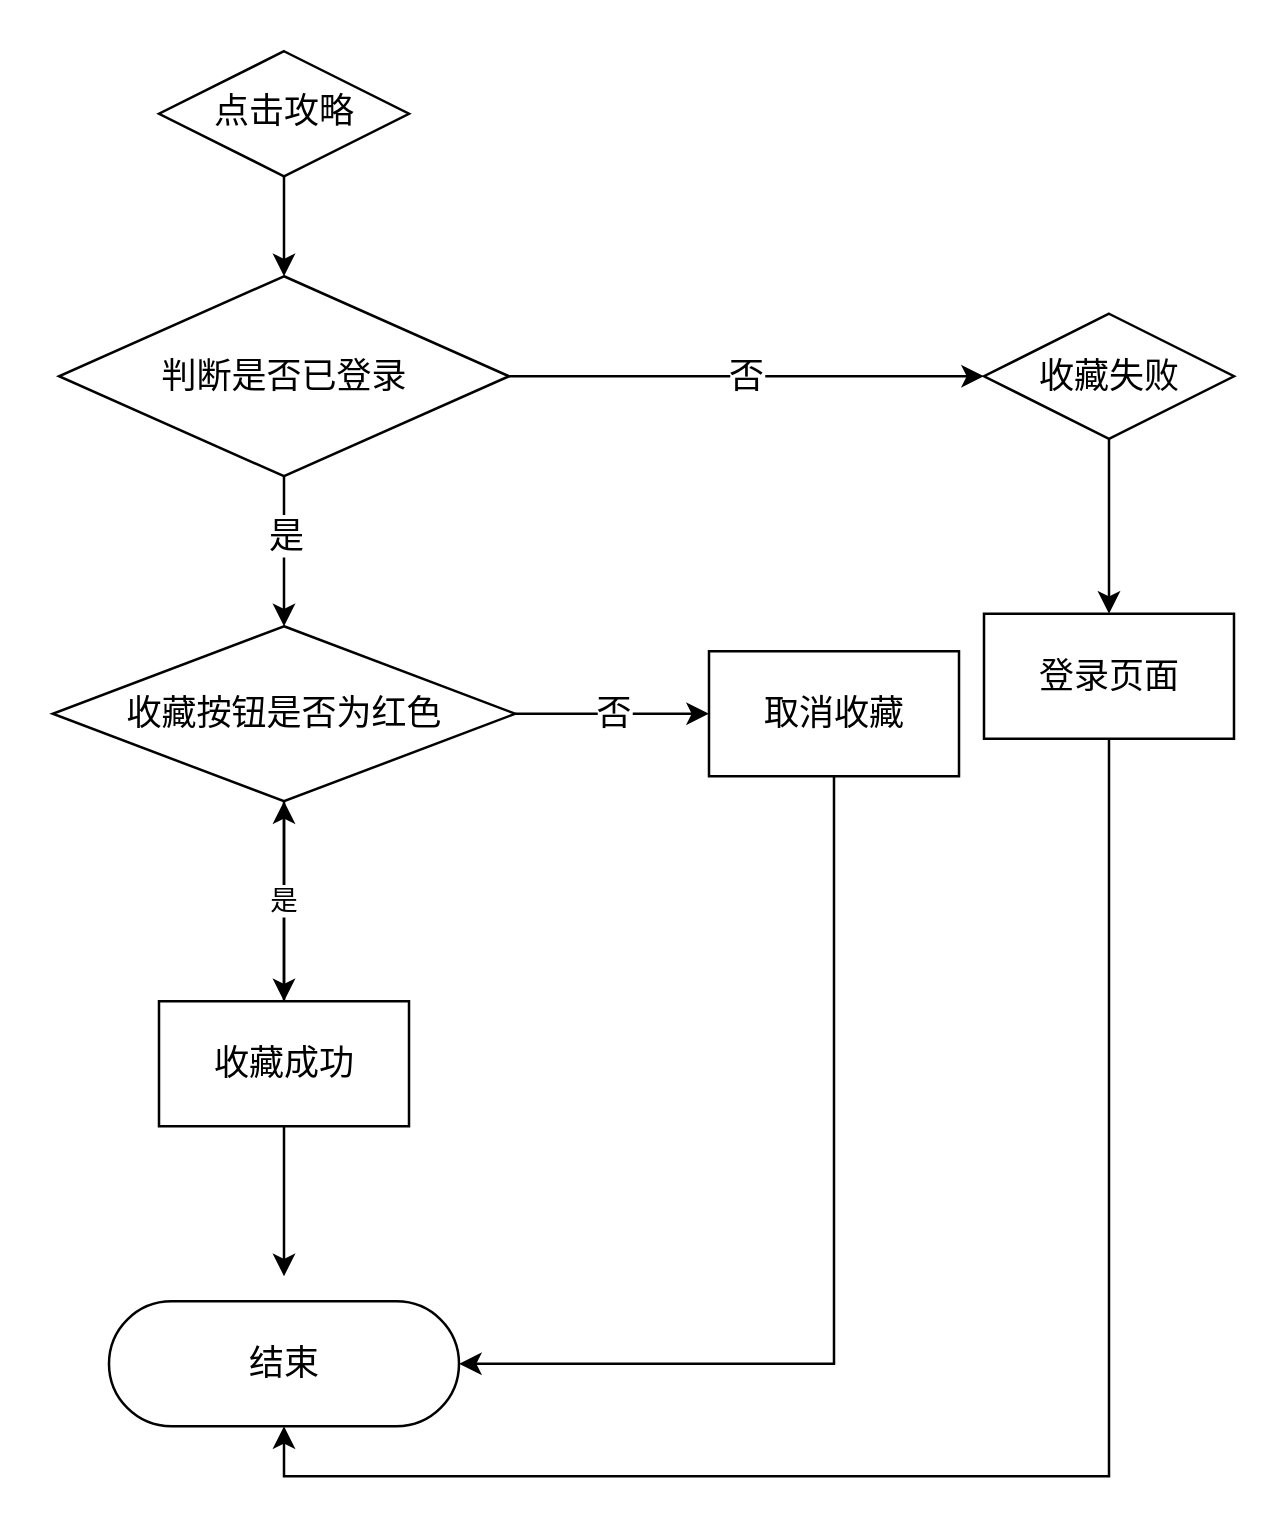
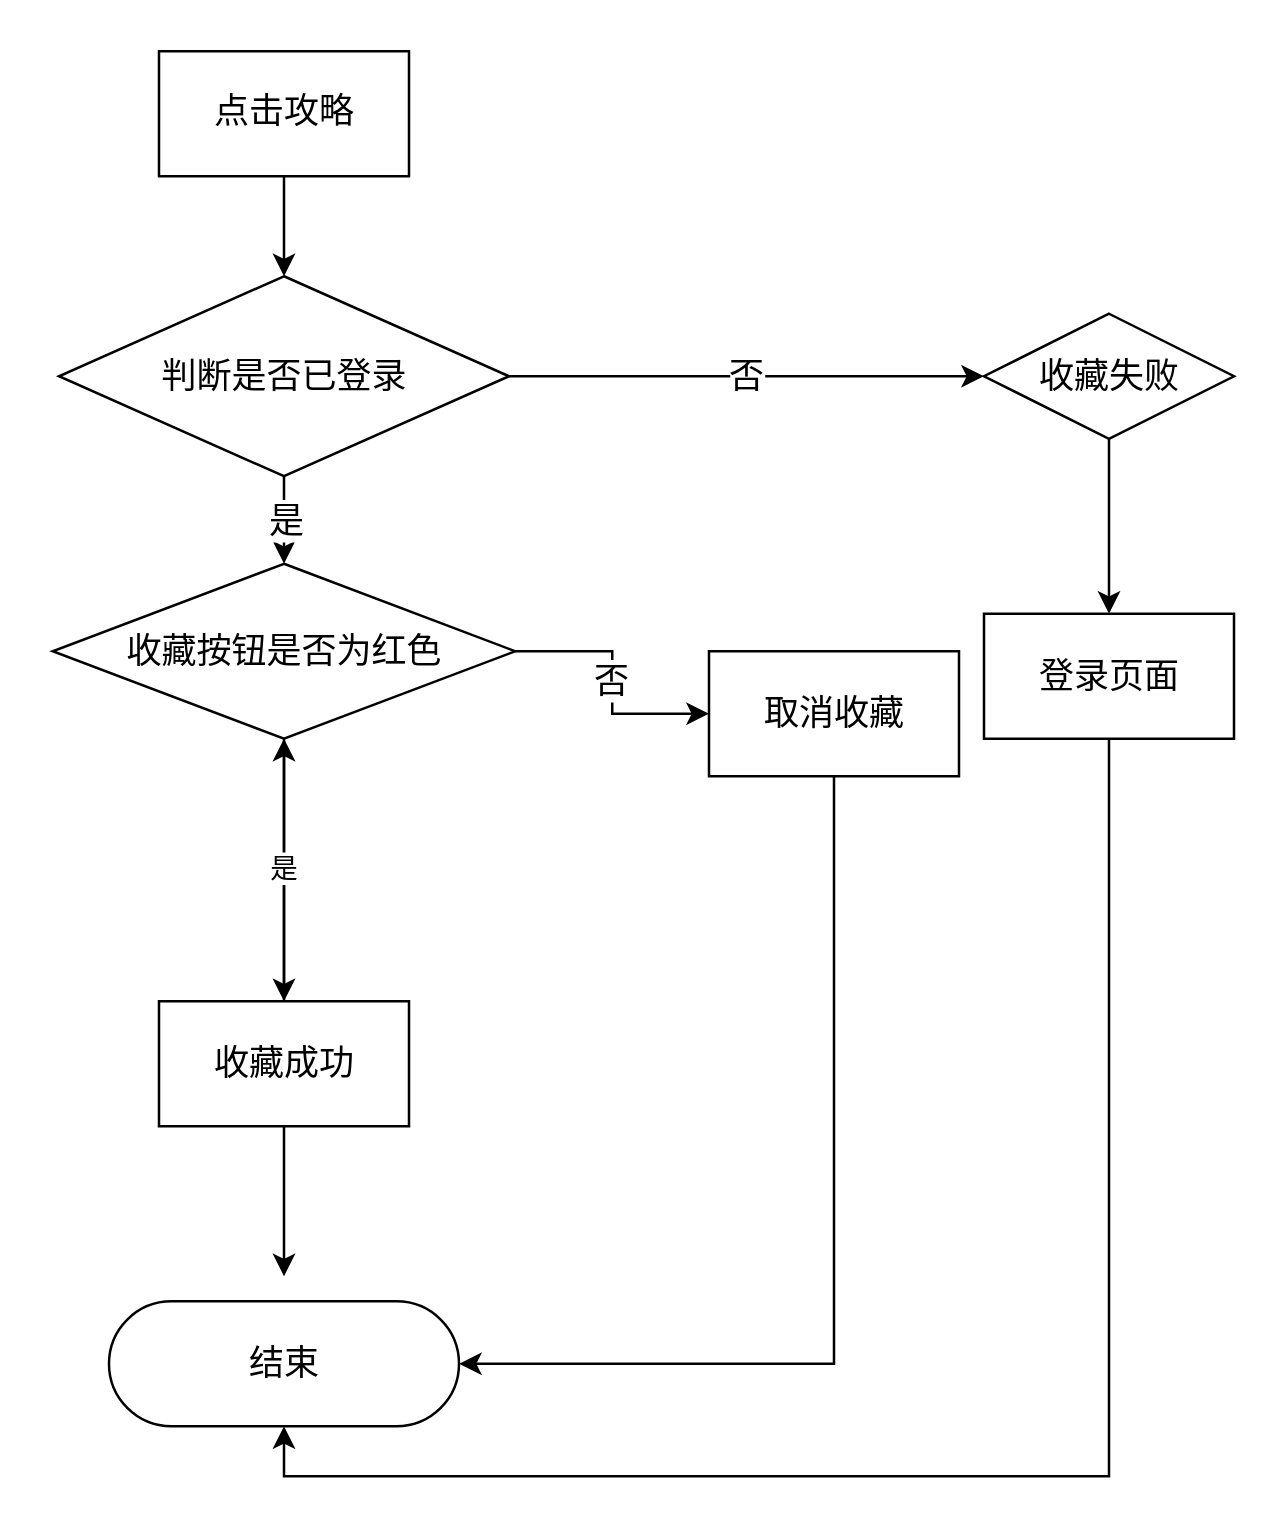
node "点击攻略": shape diamond -> rectangle
node "收藏按钮是否为红色": moved (284, 714) -> (284, 651)
